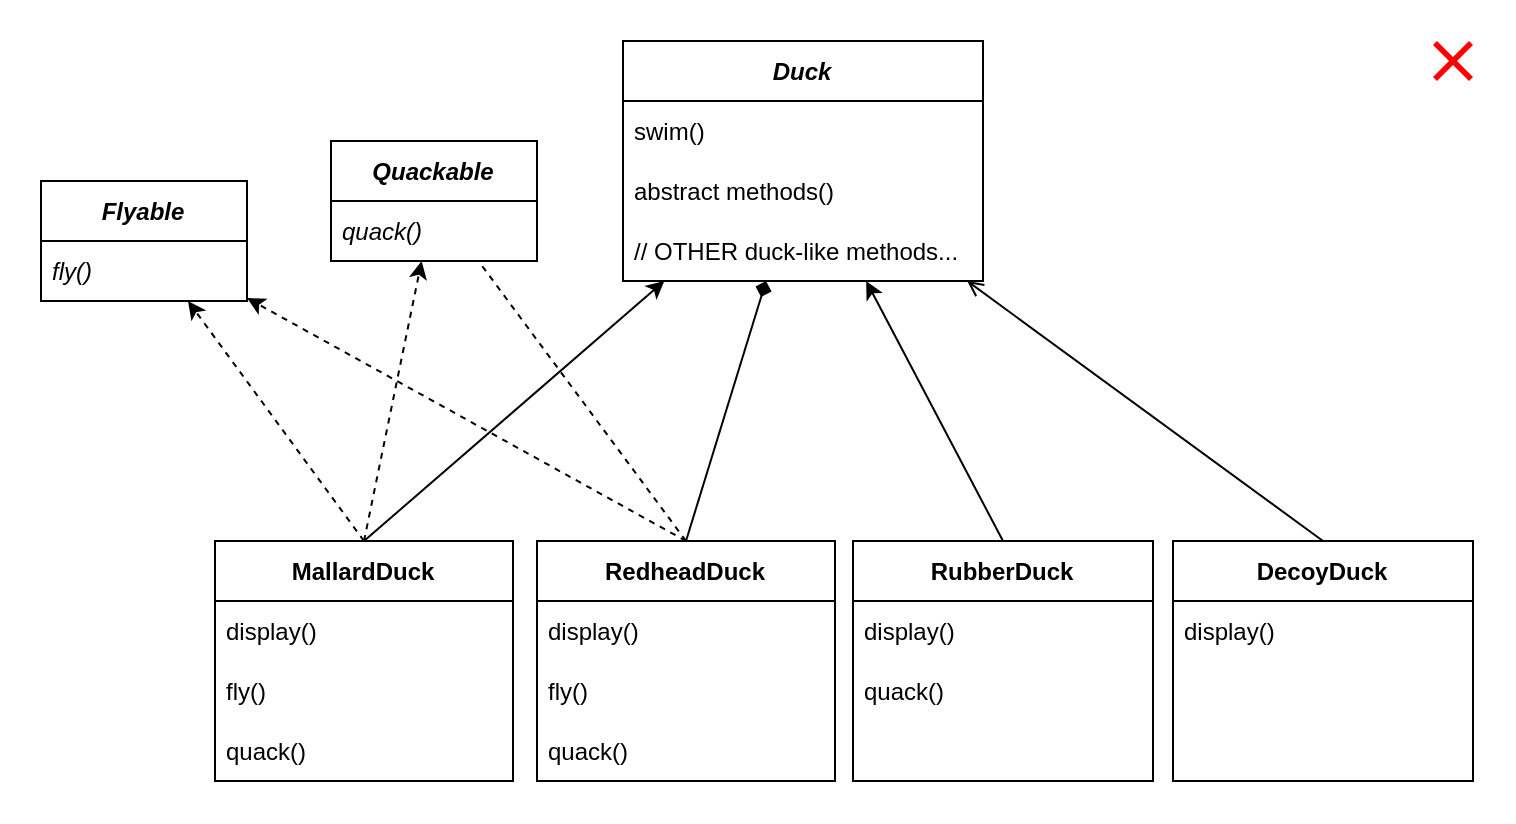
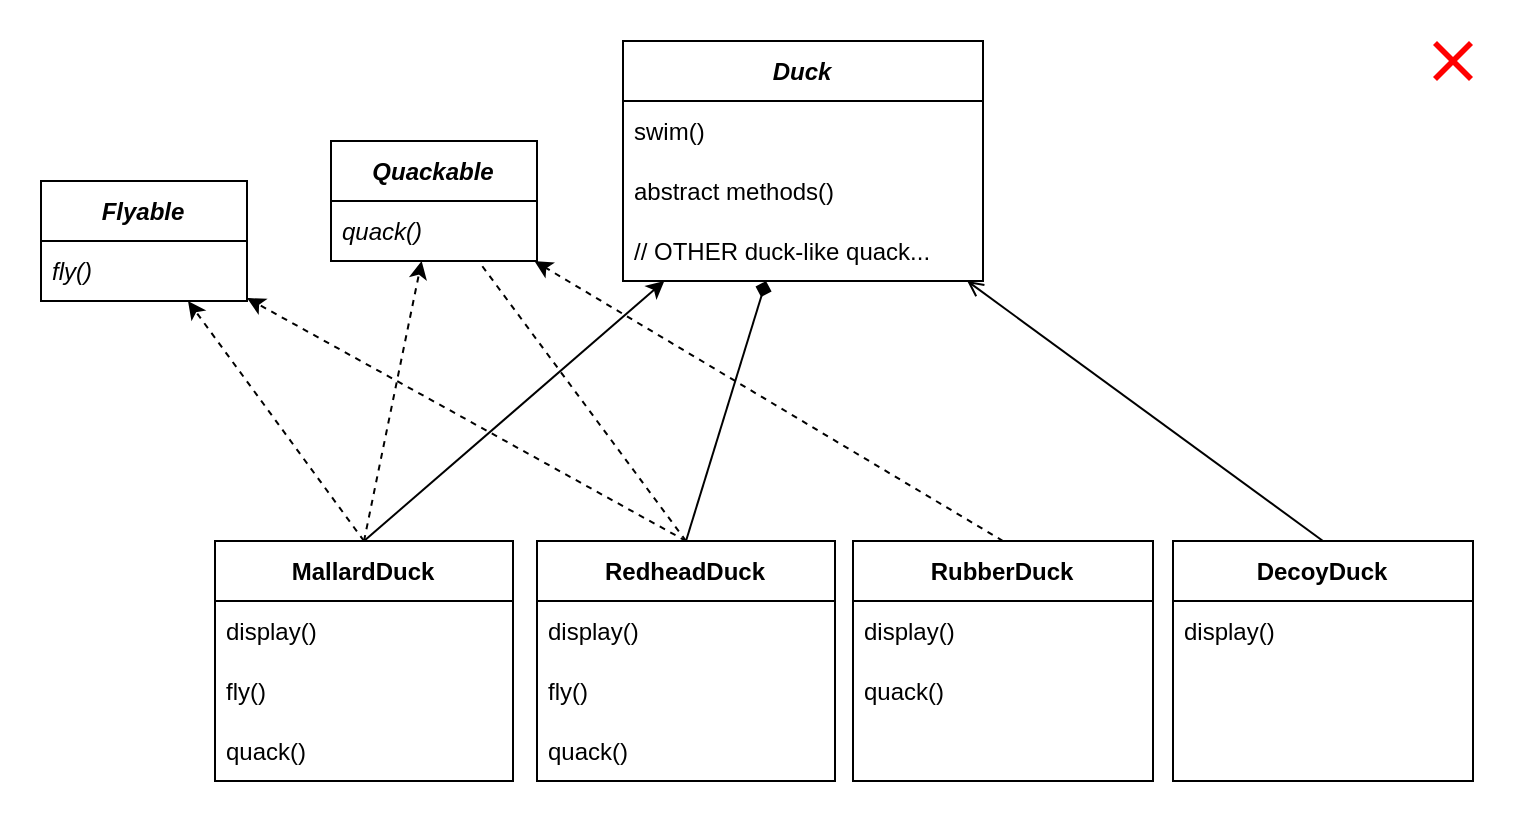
node "// OTHER duck-like methods...": label "// OTHER duck-like methods..." -> "// OTHER duck-like quack..."
edge "RubberDuck" -> "Duck": removed
edge "RubberDuck" -> "Quackable": added
